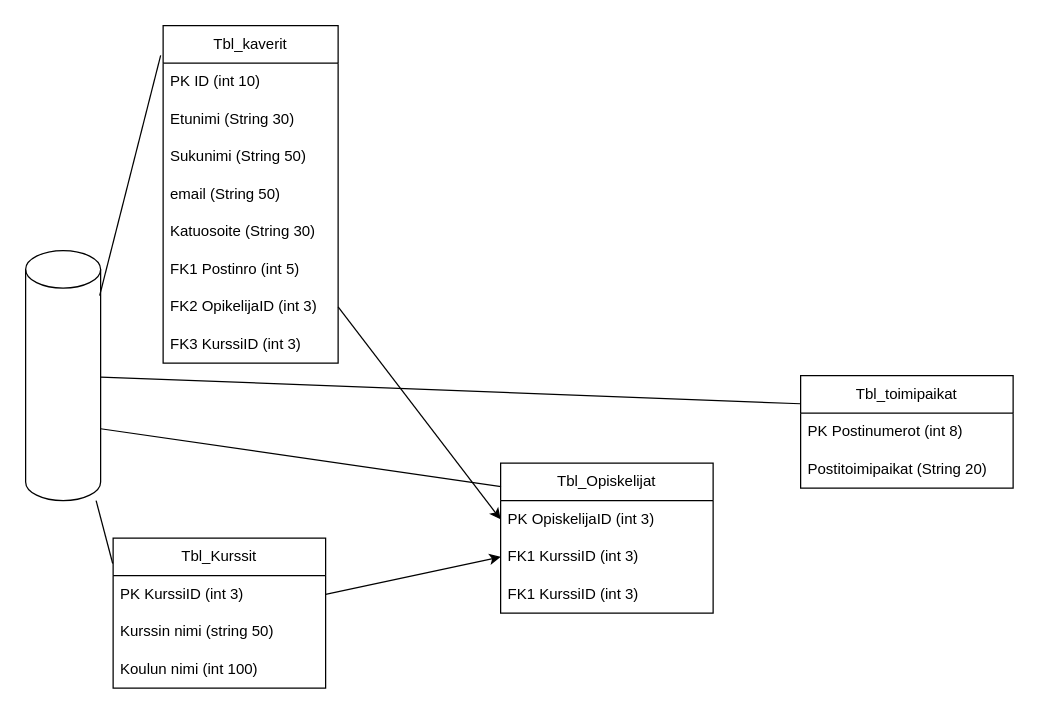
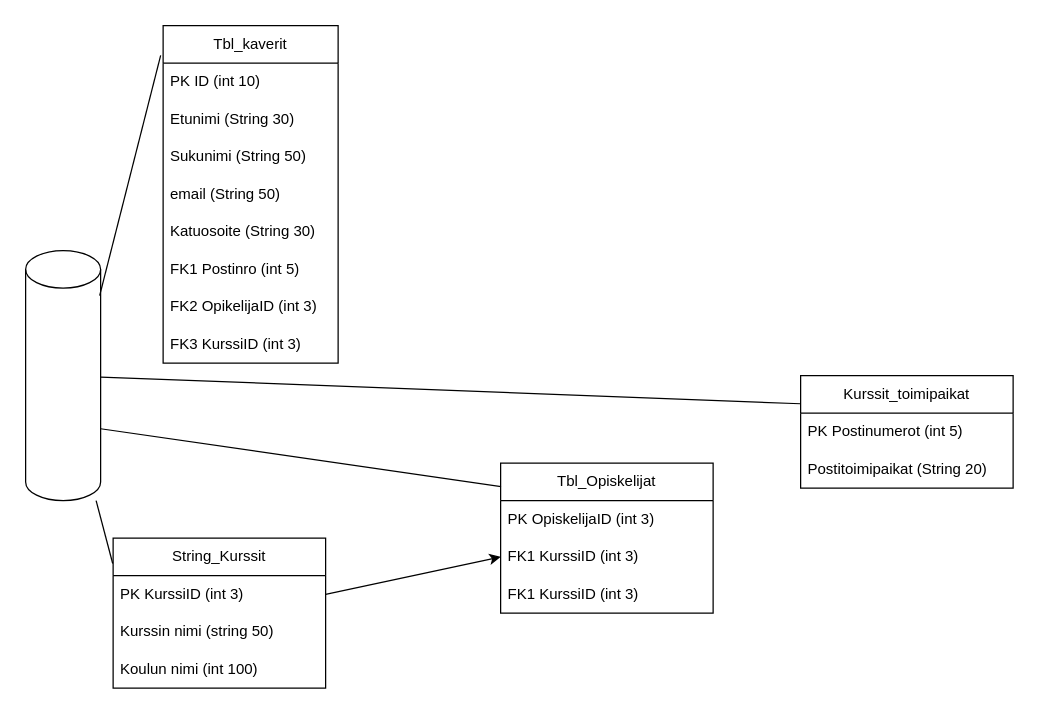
node "Tbl_toimipaikat": label "Tbl_toimipaikat" -> "Kurssit_toimipaikat"
edge "FK2 OpikelijaID (int 3)" -> "PK OpiskelijaID (int 3)": removed
node "PK Postinumerot (int 8)": label "PK Postinumerot (int 8)" -> "PK Postinumerot (int 5)"
node "Tbl_Kurssit": label "Tbl_Kurssit" -> "String_Kurssit"
